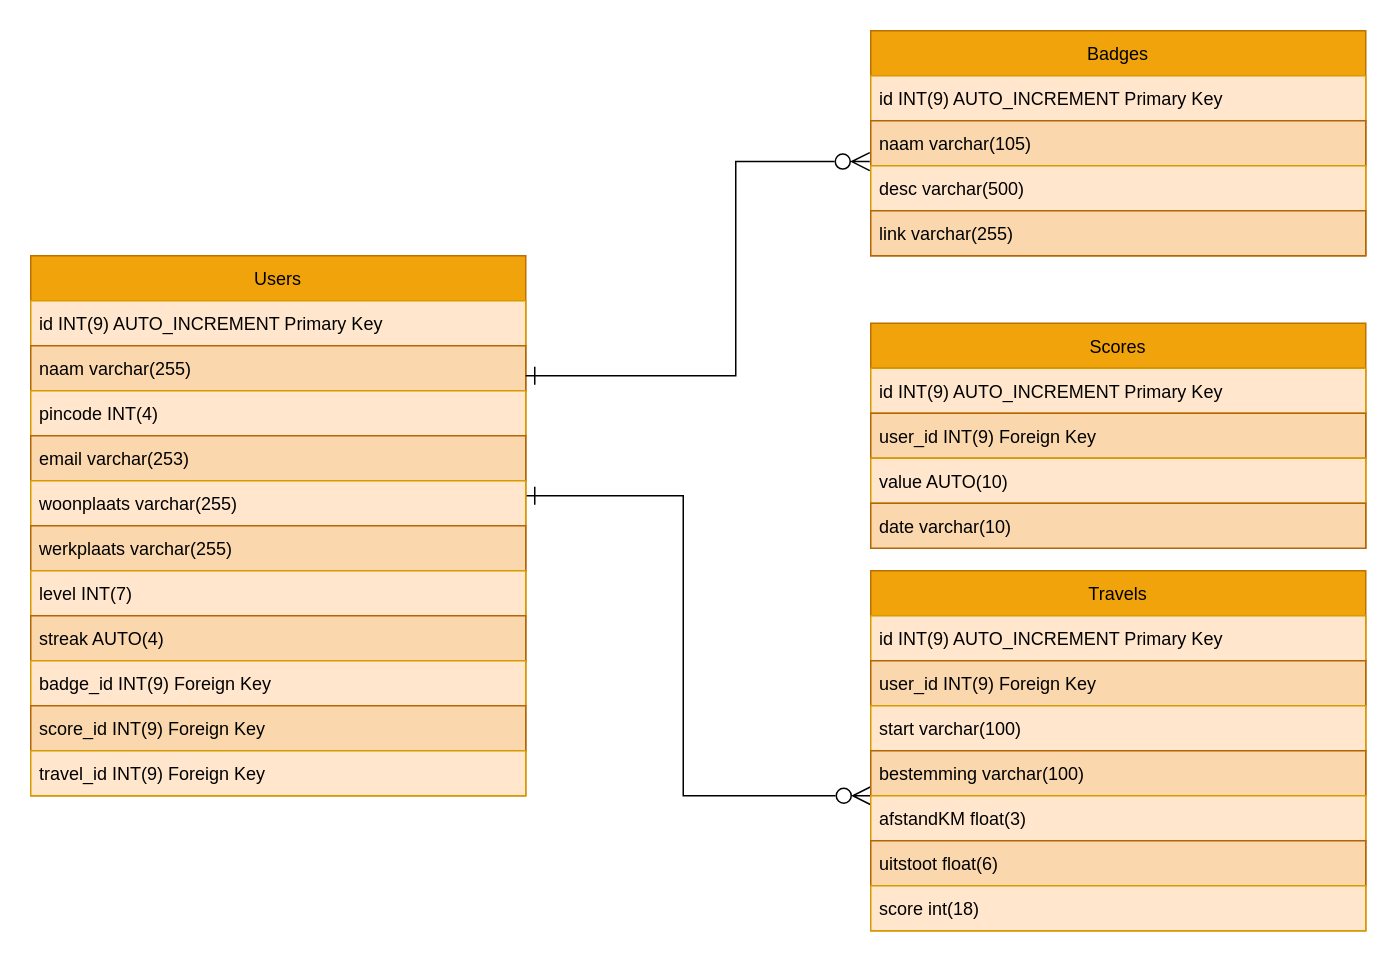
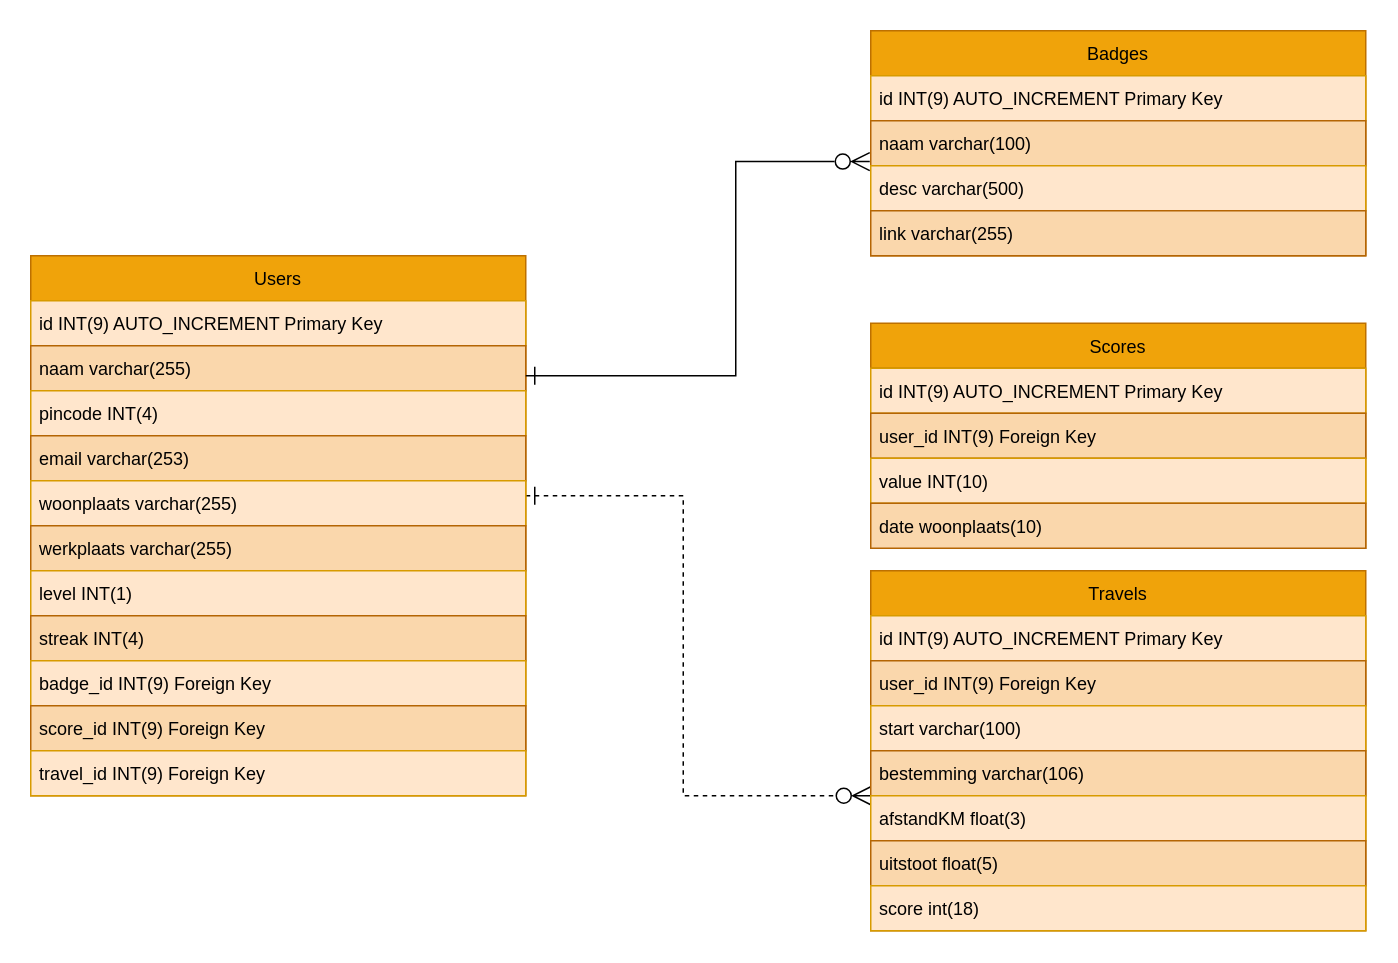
node "naam varchar(105)": label "naam varchar(105)" -> "naam varchar(100)"
node "value AUTO(10)": label "value AUTO(10)" -> "value INT(10)"
node "date varchar(10)": label "date varchar(10)" -> "date woonplaats(10)"
node "level INT(7)": label "level INT(7)" -> "level INT(1)"
node "streak AUTO(4)": label "streak AUTO(4)" -> "streak INT(4)"
edge "Users" -- "Travels": style solid -> dashed
node "bestemming varchar(100)": label "bestemming varchar(100)" -> "bestemming varchar(106)"
node "uitstoot float(6)": label "uitstoot float(6)" -> "uitstoot float(5)"
